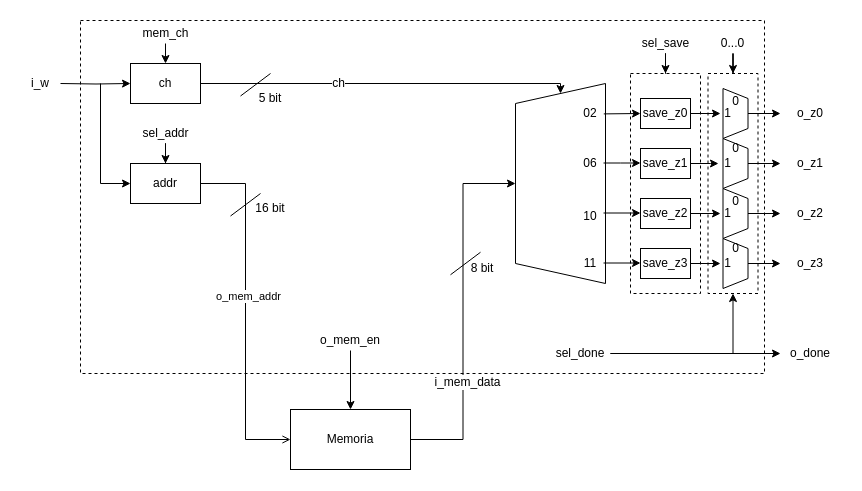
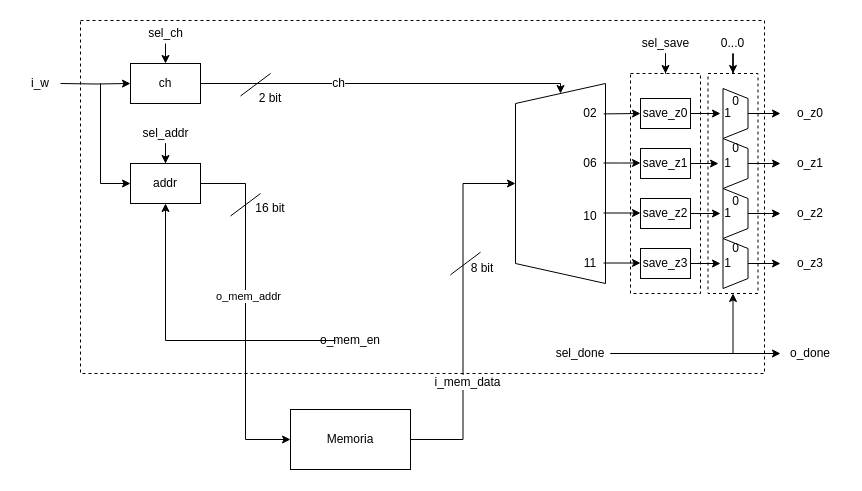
node "mem_ch": label "mem_ch" -> "sel_ch"
node "5 bit": label "5 bit" -> "2 bit"
edge "o_mem_en" -> "Memoria": now "o_mem_en" -> "addr"
edge "addr" -> "Memoria": arrowhead open -> classic
